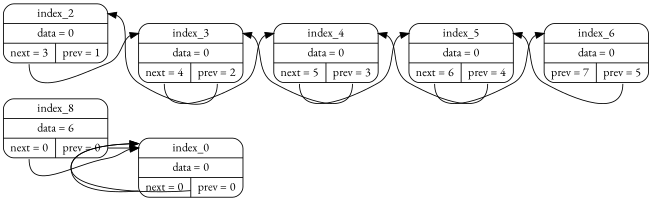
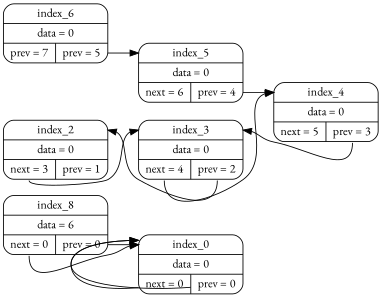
edge "index_4" -> "index_5": removed
edge "index_5" -> "index_6": removed
